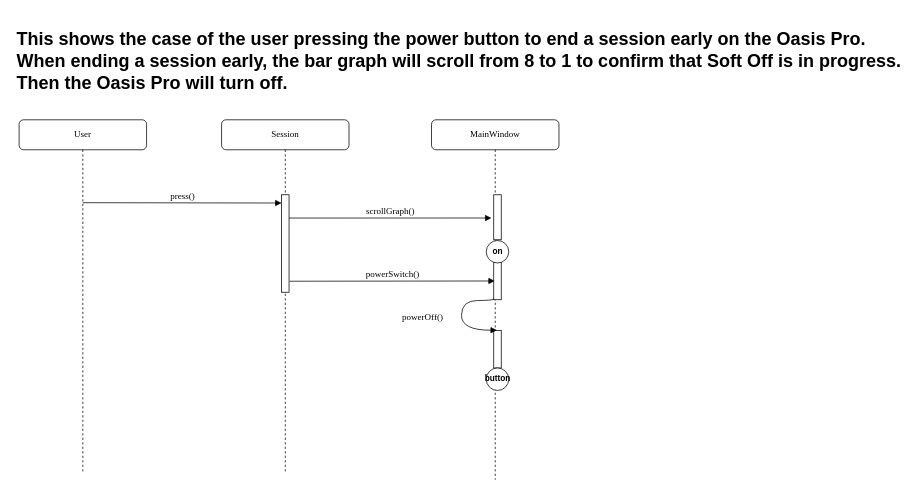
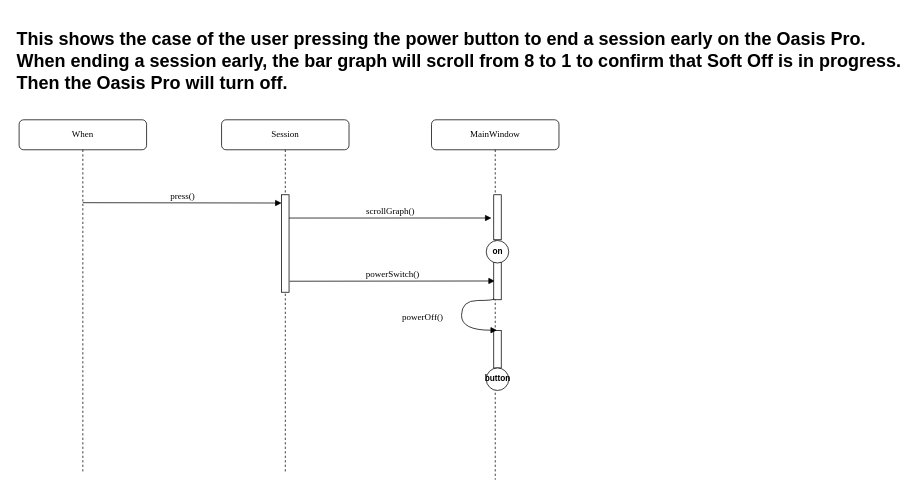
node "User": label "User" -> "When"
